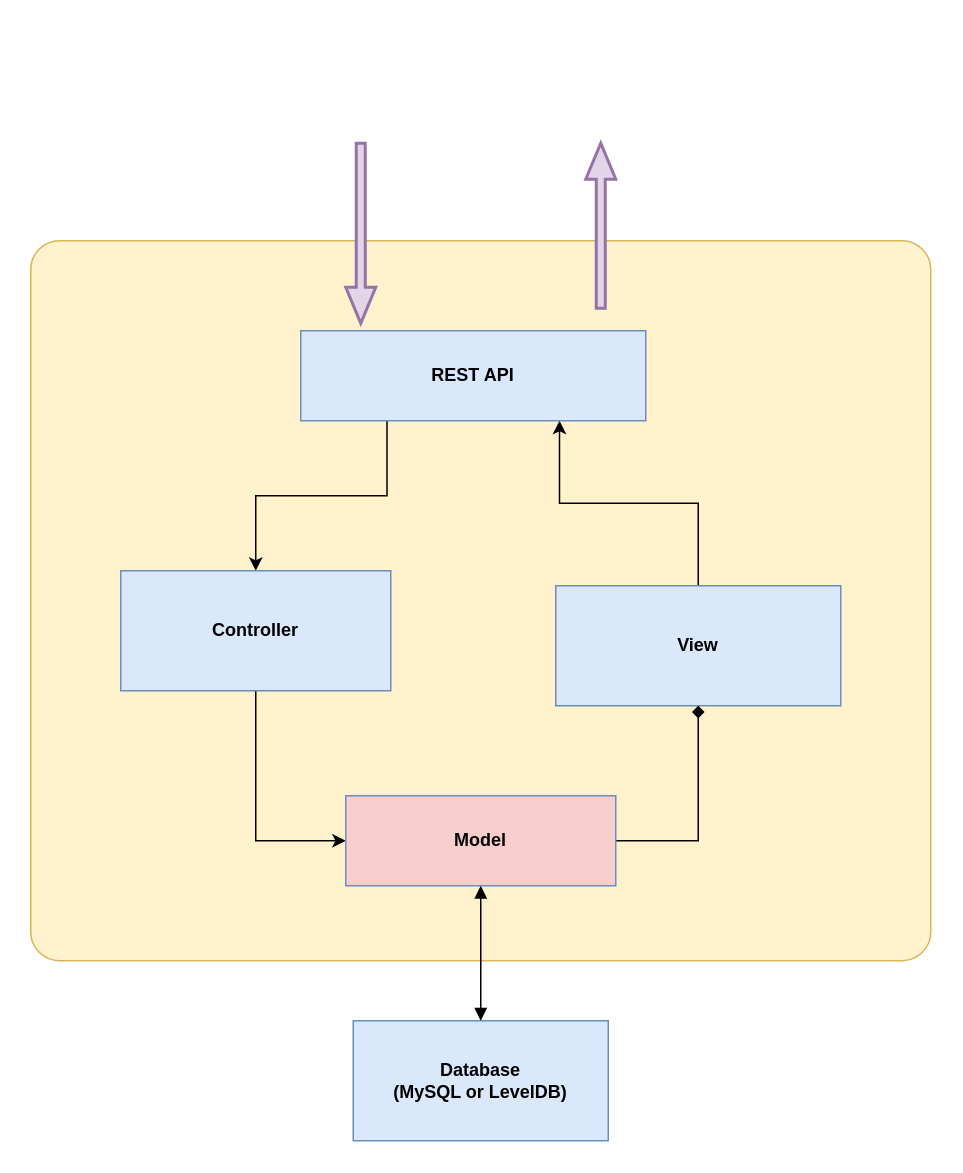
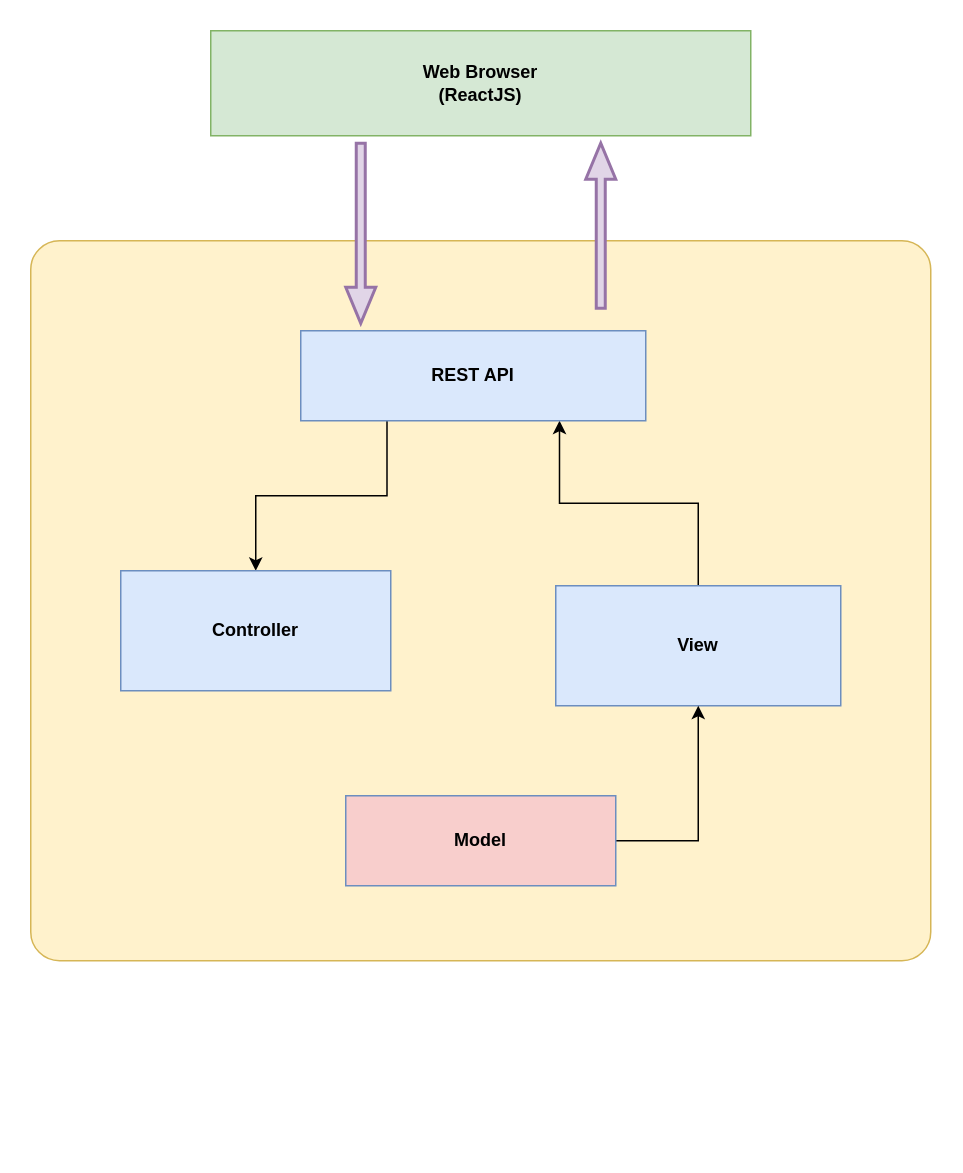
node "Web Browser (ReactJS)": added
edge "Model" -> "View": arrowhead diamond -> classic
edge "Controller" -> "Model": removed
edge "Model" -- "Database (MySQL or LevelDB)": removed
node "Database (MySQL or LevelDB)": removed
